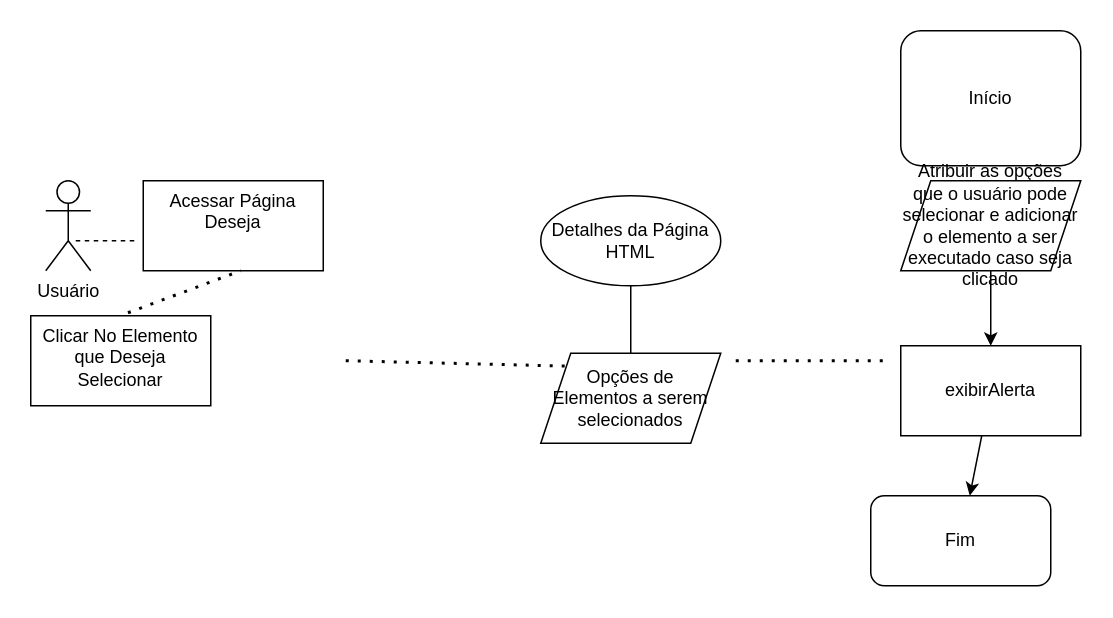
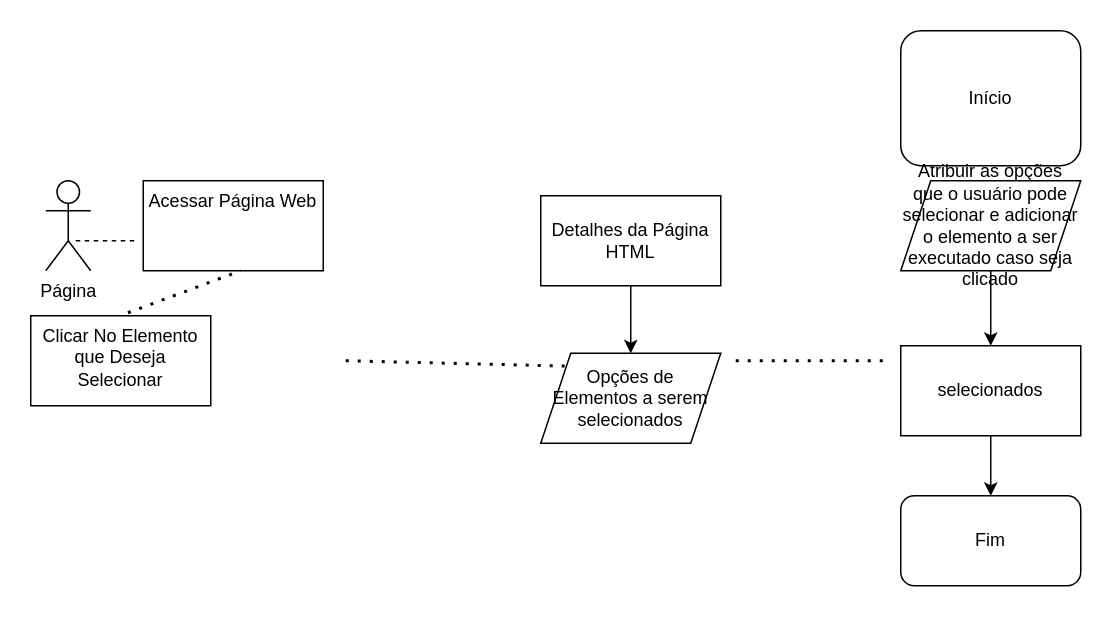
node "Acessar Página Deseja": label "Acessar Página Deseja" -> "Acessar Página Web"
node "Detalhes da Página HTML": shape ellipse -> rectangle
node "Usuário": label "Usuário" -> "Página"
edge "Detalhes da Página HTML" -- "Opções de Elementos a serem selecionados": arrowhead none -> classic
node "exibirAlerta": label "exibirAlerta" -> "selecionados"
node "Fim": moved (961, 541) -> (991, 541)
